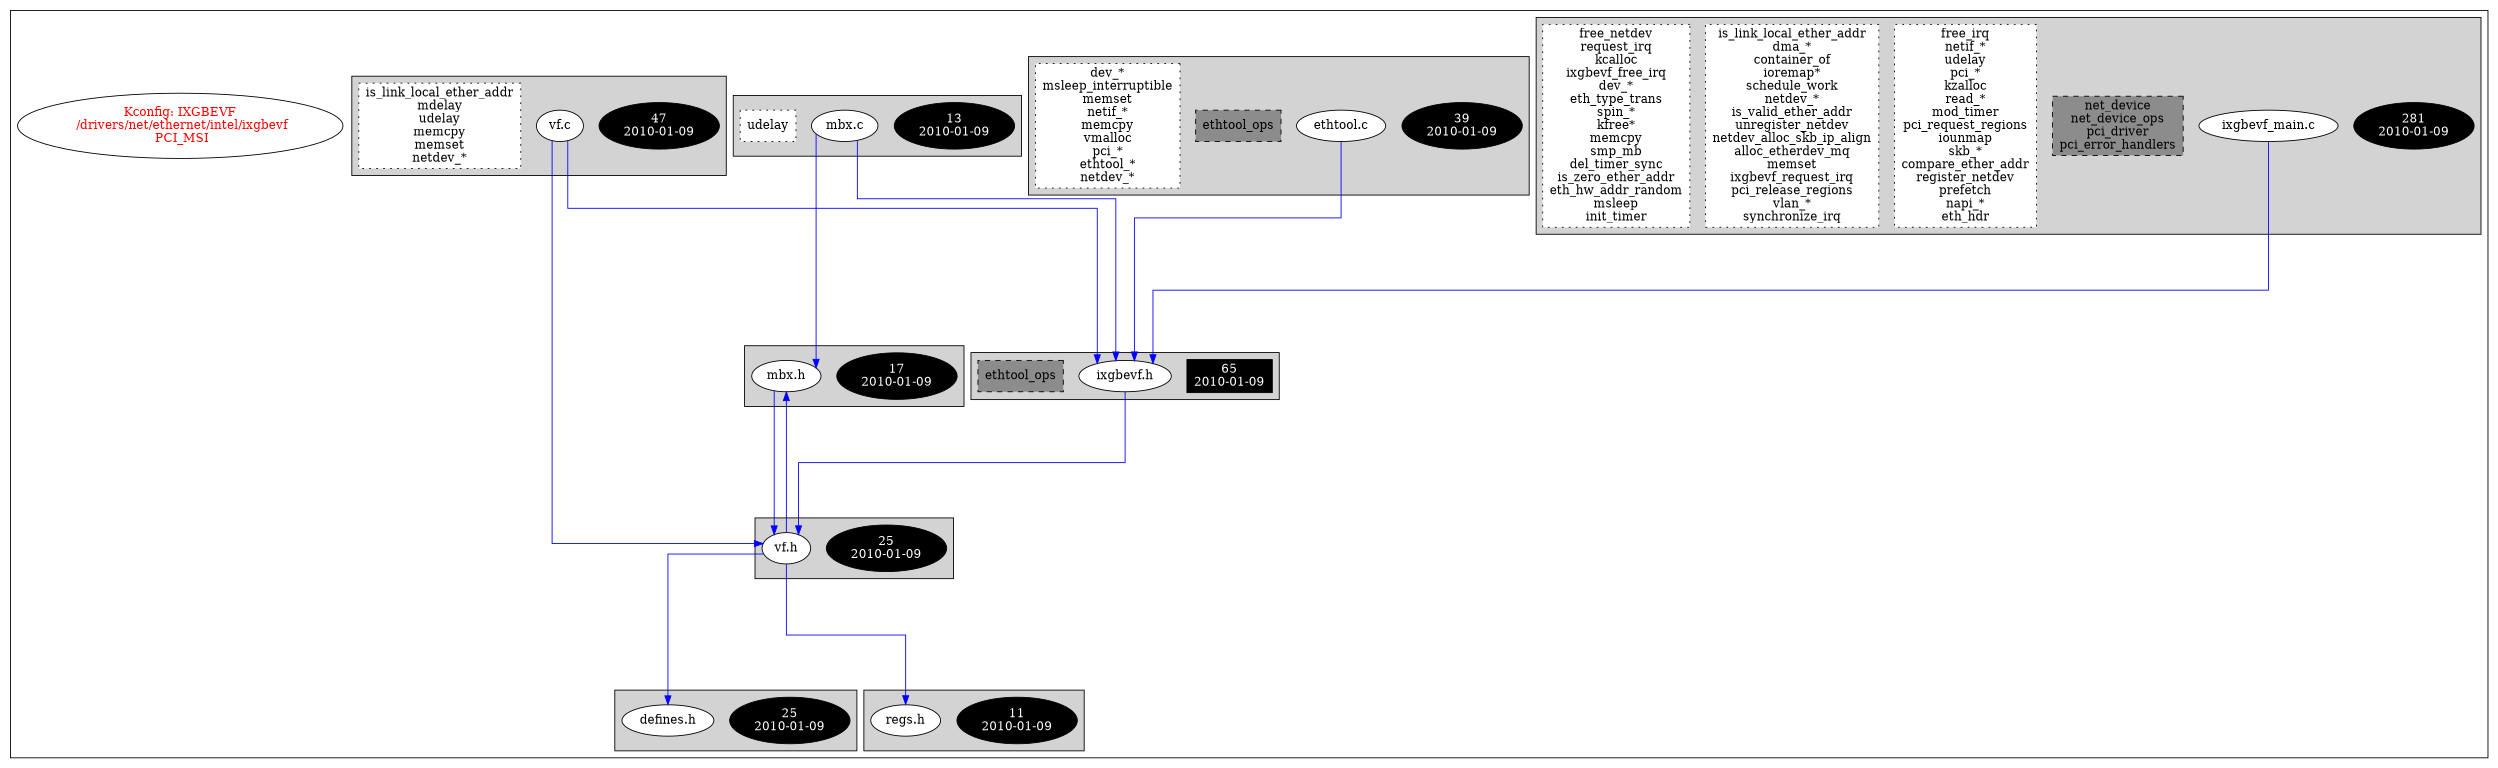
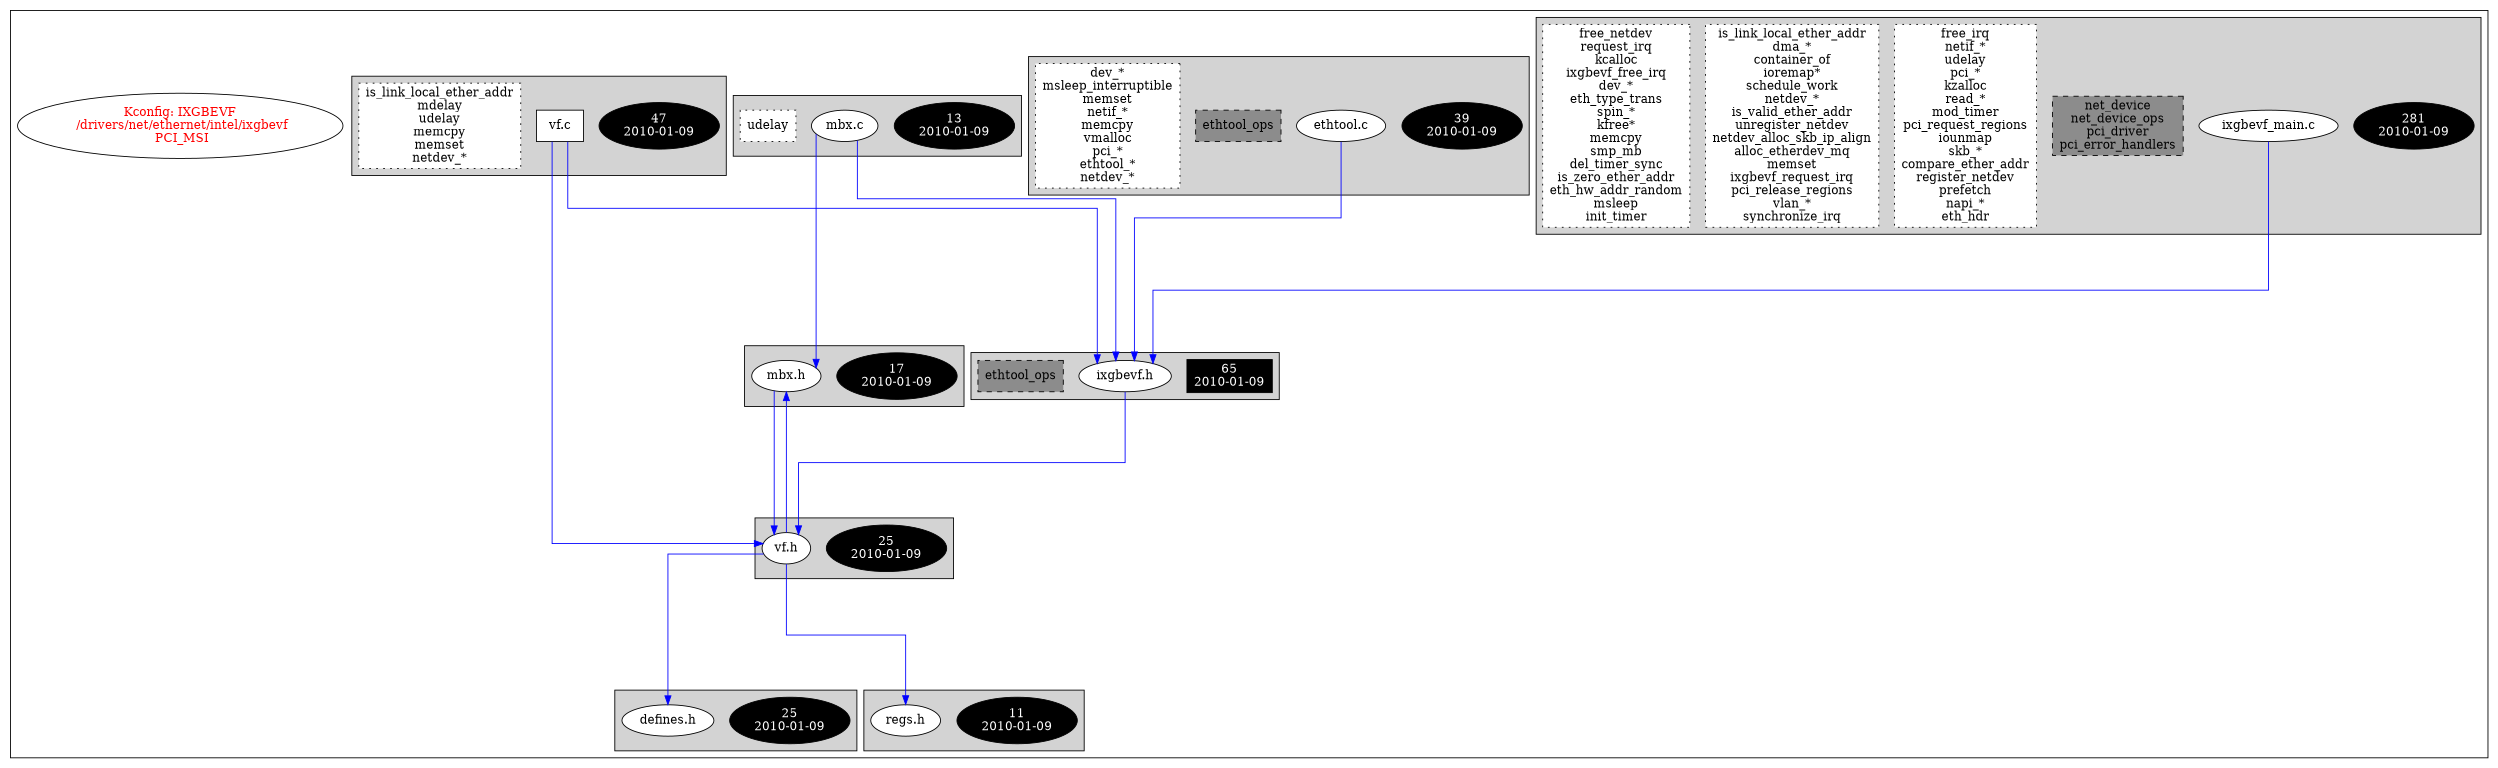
node "vf.c": shape ellipse -> box
